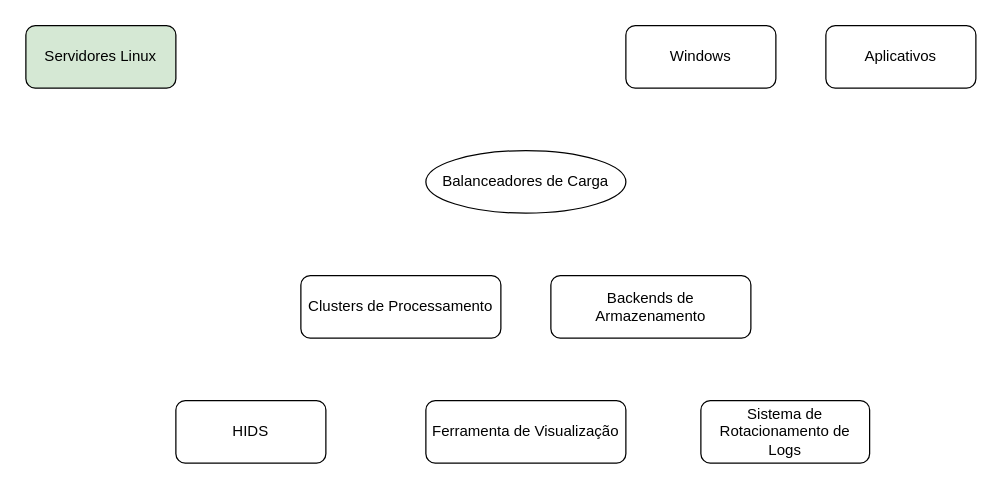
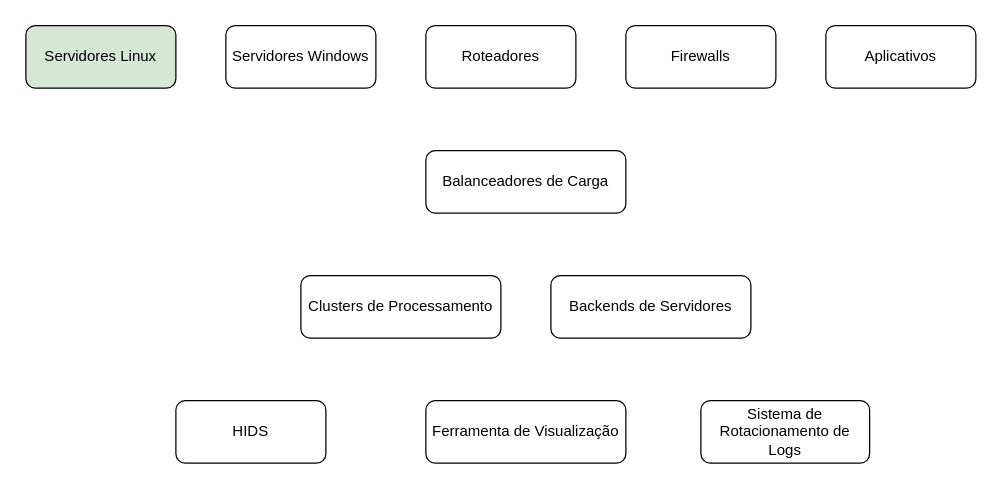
node "Servidores Windows": added
node "Roteadores": added
node "Windows": label "Windows" -> "Firewalls"
node "Balanceadores de Carga": shape ellipse -> rounded rectangle
node "Backends de Armazenamento": label "Backends de Armazenamento" -> "Backends de Servidores"
